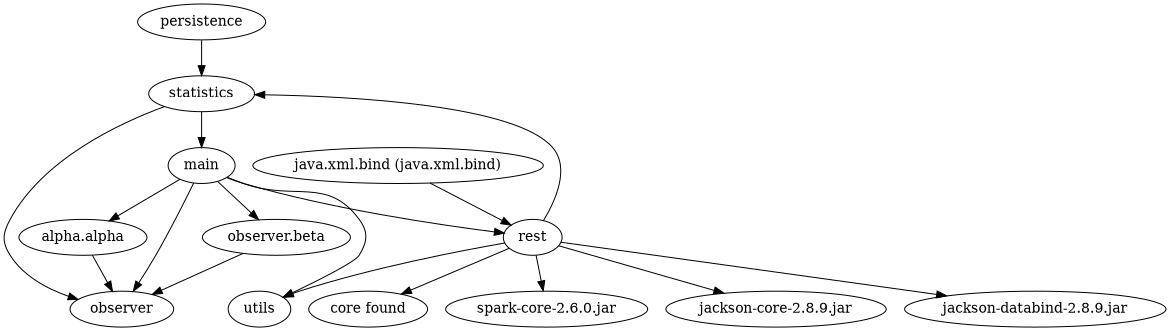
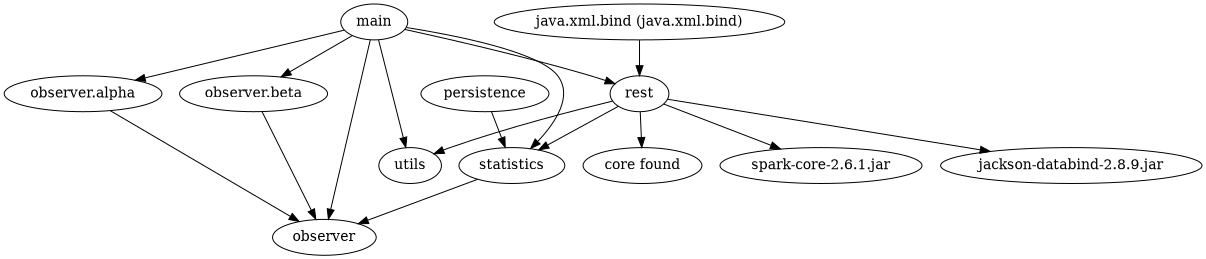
edge "statistics" -> "main": reversed
node "alpha.alpha": label "alpha.alpha" -> "observer.alpha"
node "spark-core-2.6.0.jar": label "spark-core-2.6.0.jar" -> "spark-core-2.6.1.jar"
node "jackson-core-2.8.9.jar": removed
